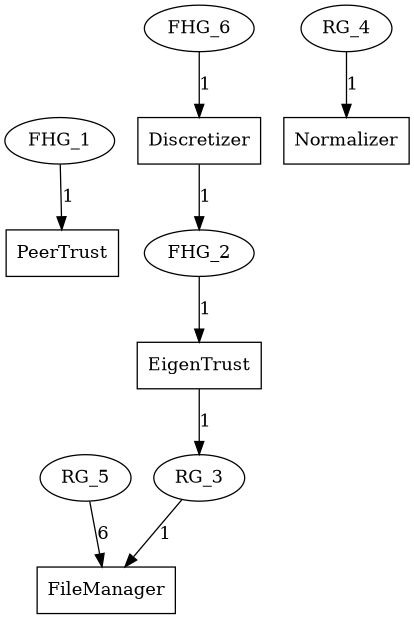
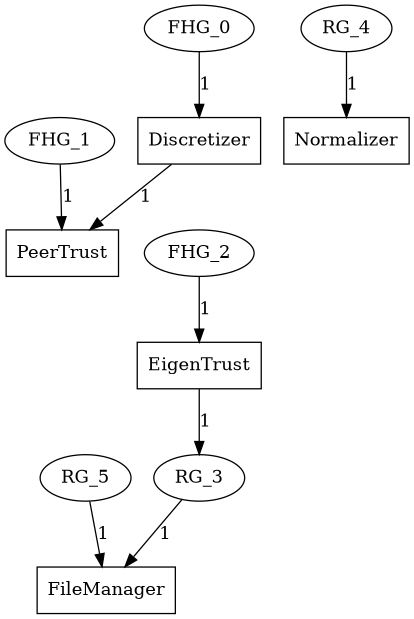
node "FHG_6": label "FHG_6" -> "FHG_0"
edge "Discretizer" -> "FHG_2": now "Discretizer" -> "PeerTrust"
edge "RG_5" -> "FileManager": label "6" -> "1"
